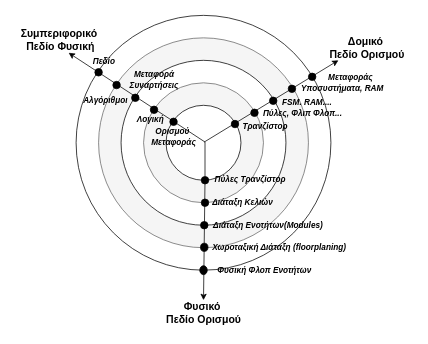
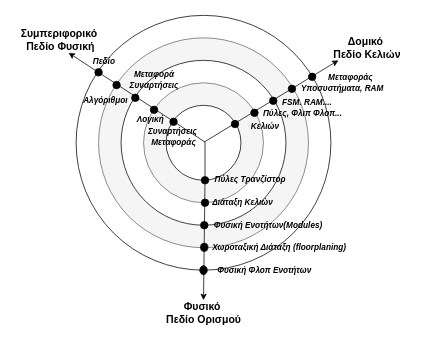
node "Δομικό Πεδίο Ορισμού": label "Δομικό Πεδίο Ορισμού" -> "Δομικό Πεδίο Κελιών"
node "Τρανζίστορ": label "Τρανζίστορ" -> "Κελιών"
node "Ορισμού Μεταφοράς": label "Ορισμού Μεταφοράς" -> "Συναρτήσεις Μεταφοράς"
node "Διάταξη Ενοτήτων(Modules)": label "Διάταξη Ενοτήτων(Modules)" -> "Φυσική Ενοτήτων(Modules)"
